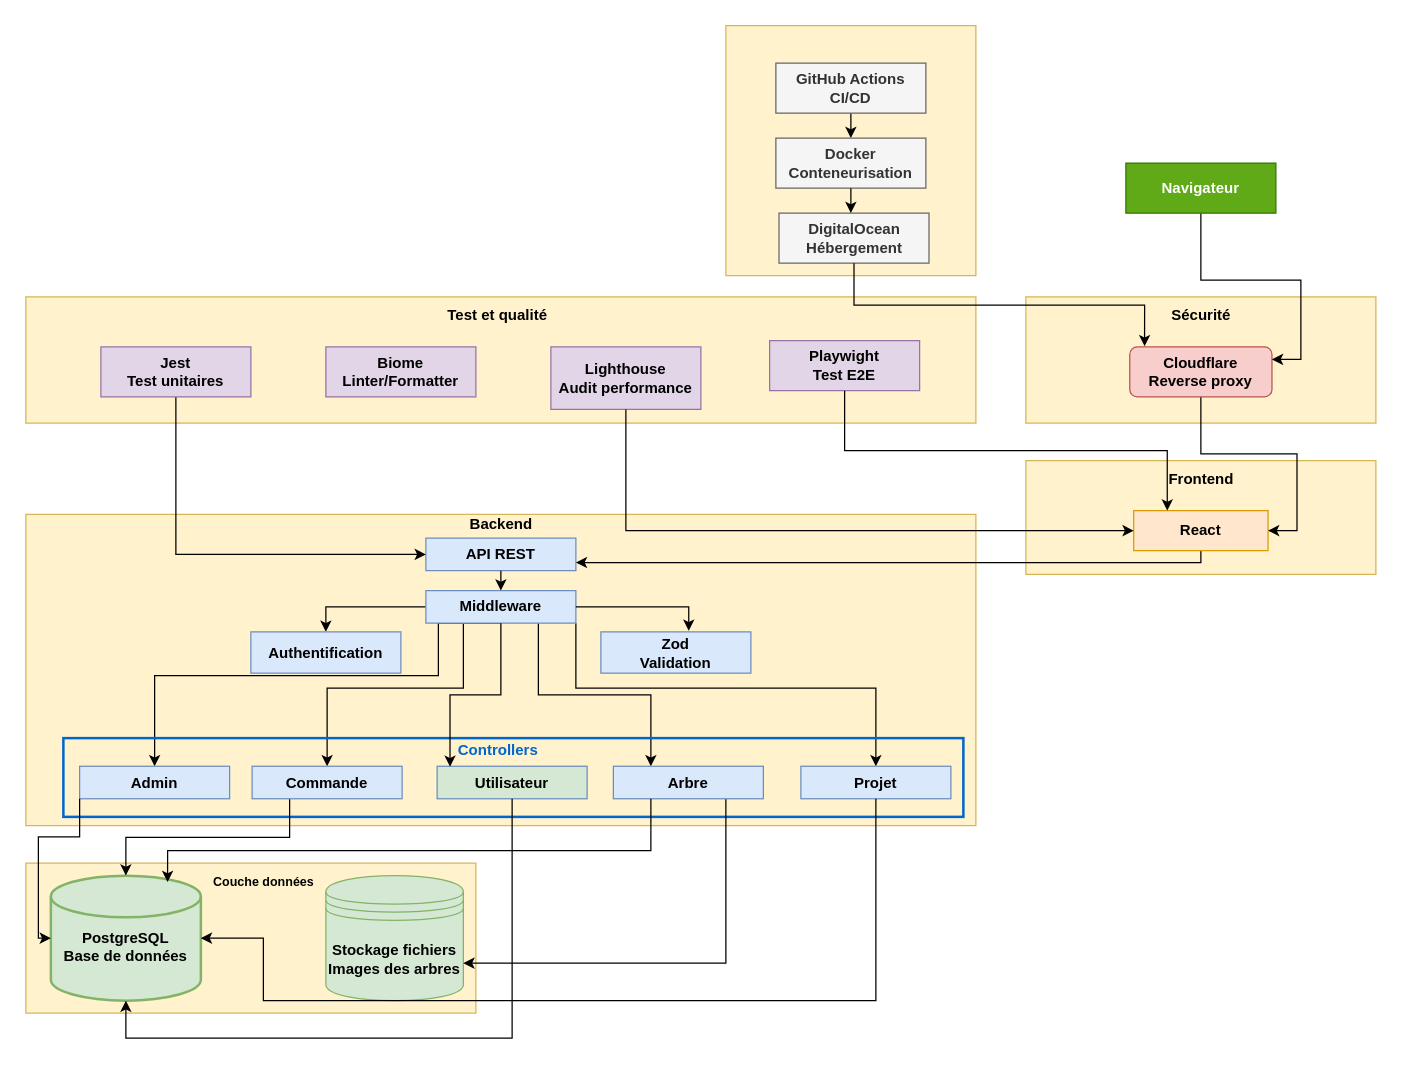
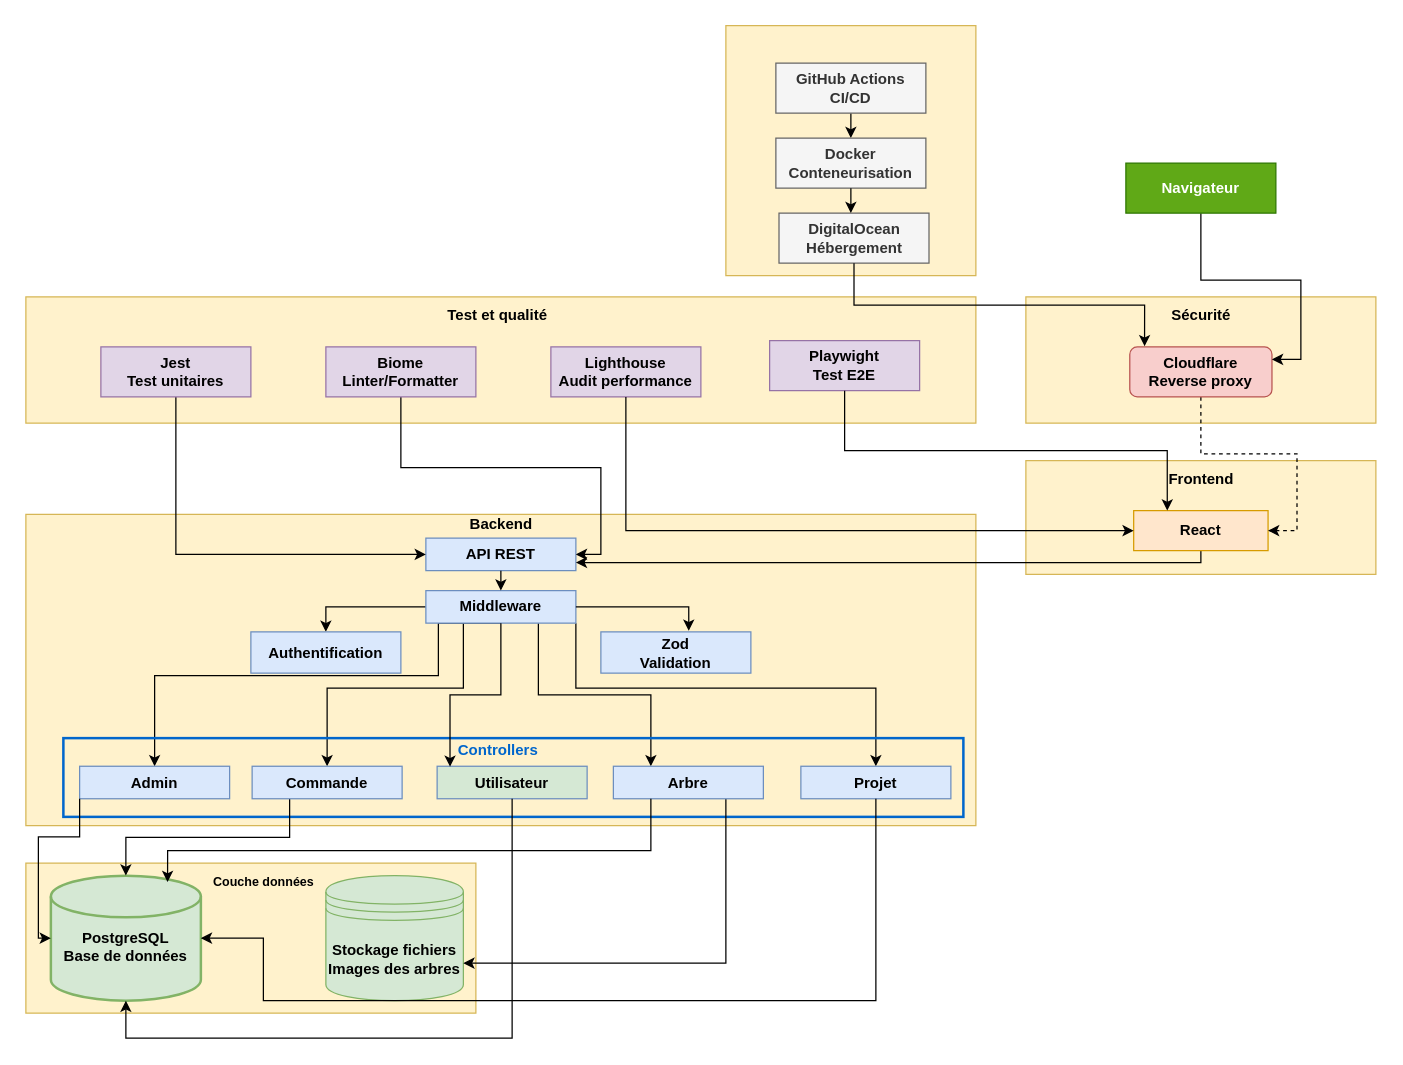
node "Lighthouse Audit performance": size 150x63 -> 150x50
edge "Cloudflare Reverse proxy" -> "React": style solid -> dashed
edge "Biome Linter/Formatter" -> "API REST": added
